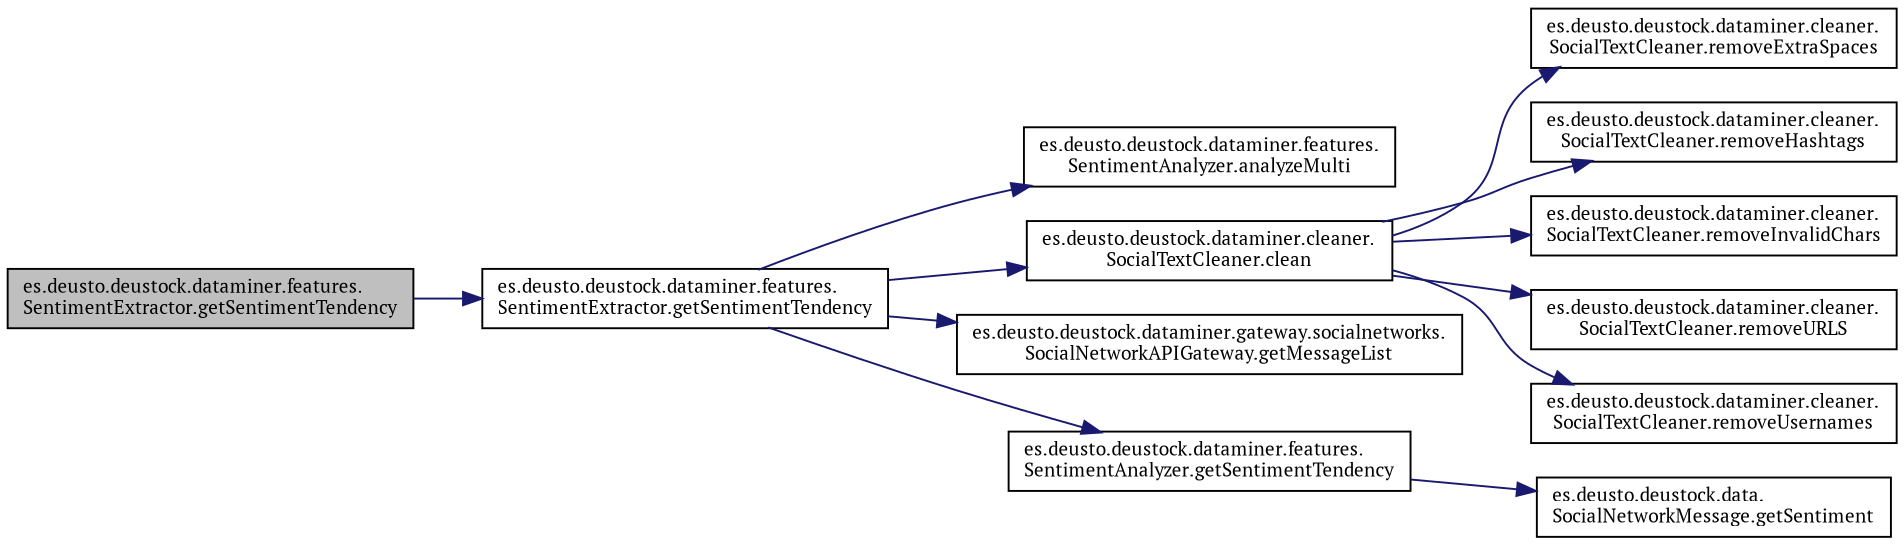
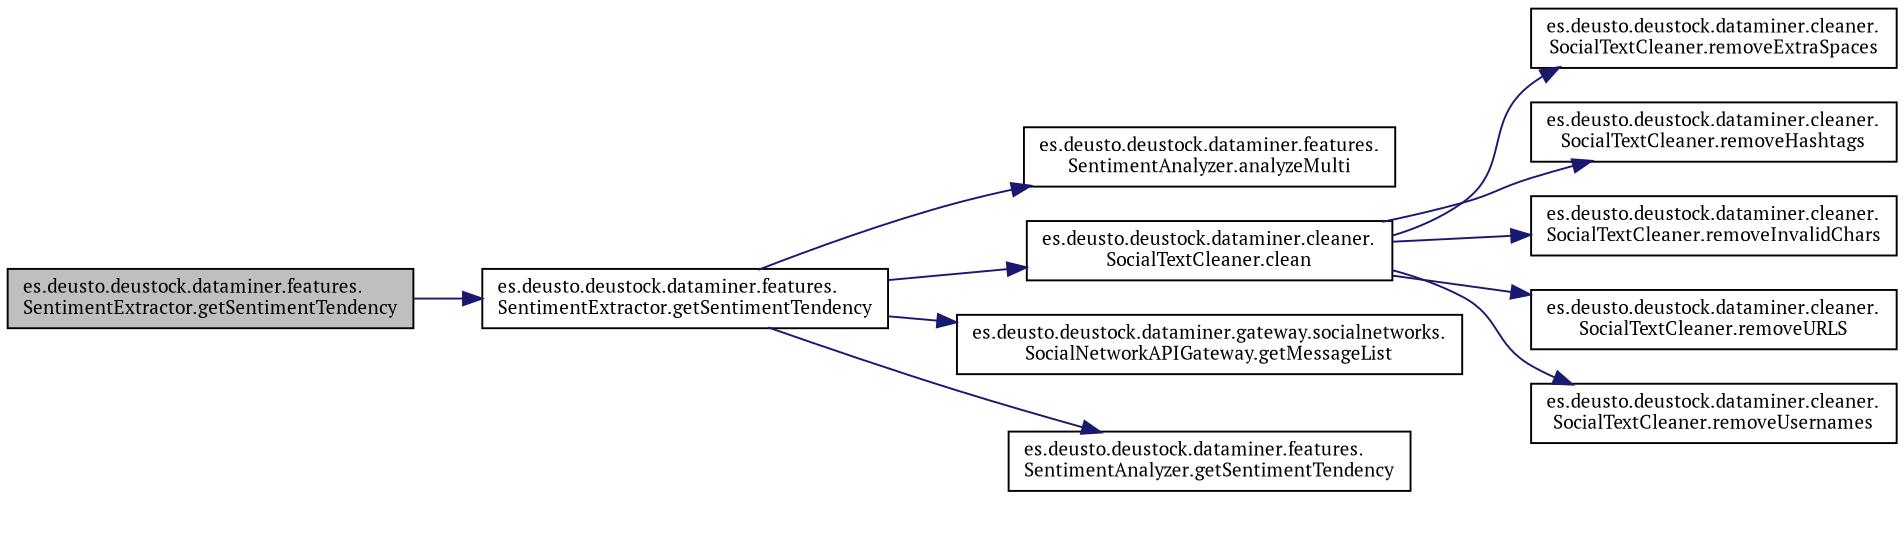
node "es.deusto.deustock.data. SocialNetworkMessage.getSentiment": removed
